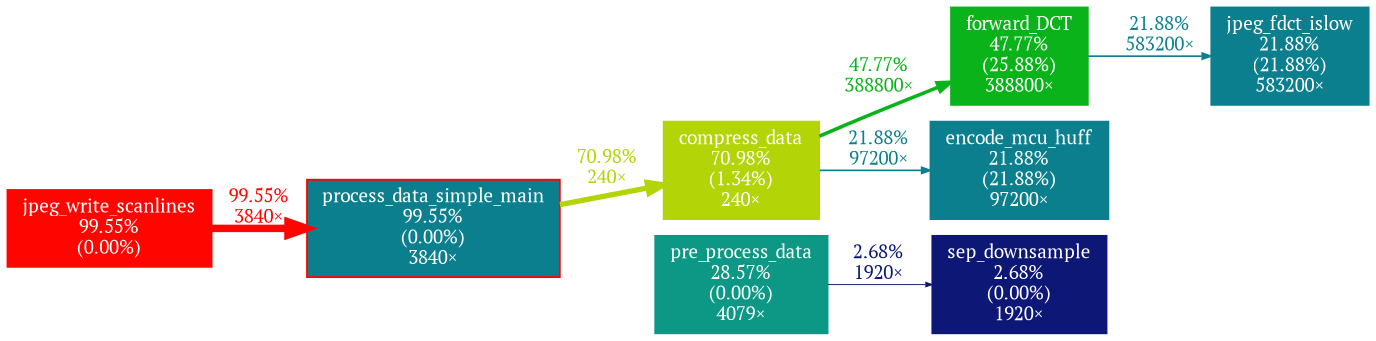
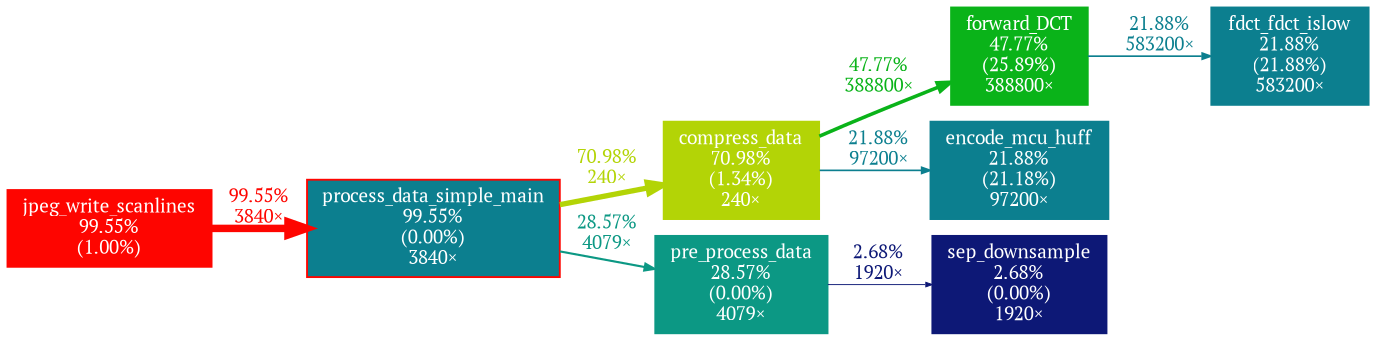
node "forward_DCT 47.77% (25.88%) 388800×": label "forward_DCT 47.77% (25.88%) 388800×" -> "forward_DCT 47.77% (25.89%) 388800×"
node "jpeg_fdct_islow 21.88% (21.88%) 583200×": label "jpeg_fdct_islow 21.88% (21.88%) 583200×" -> "fdct_fdct_islow 21.88% (21.88%) 583200×"
node "encode_mcu_huff 21.88% (21.88%) 97200×": label "encode_mcu_huff 21.88% (21.88%) 97200×" -> "encode_mcu_huff 21.88% (21.18%) 97200×"
node "jpeg_write_scanlines 99.55% (0.00%)": label "jpeg_write_scanlines 99.55% (0.00%)" -> "jpeg_write_scanlines 99.55% (1.00%)"
edge "process_data_simple_main 99.55% (0.00%) 3840×" -> "pre_process_data 28.57% (0.00%) 4079×": added, label "28.57% 4079×"
